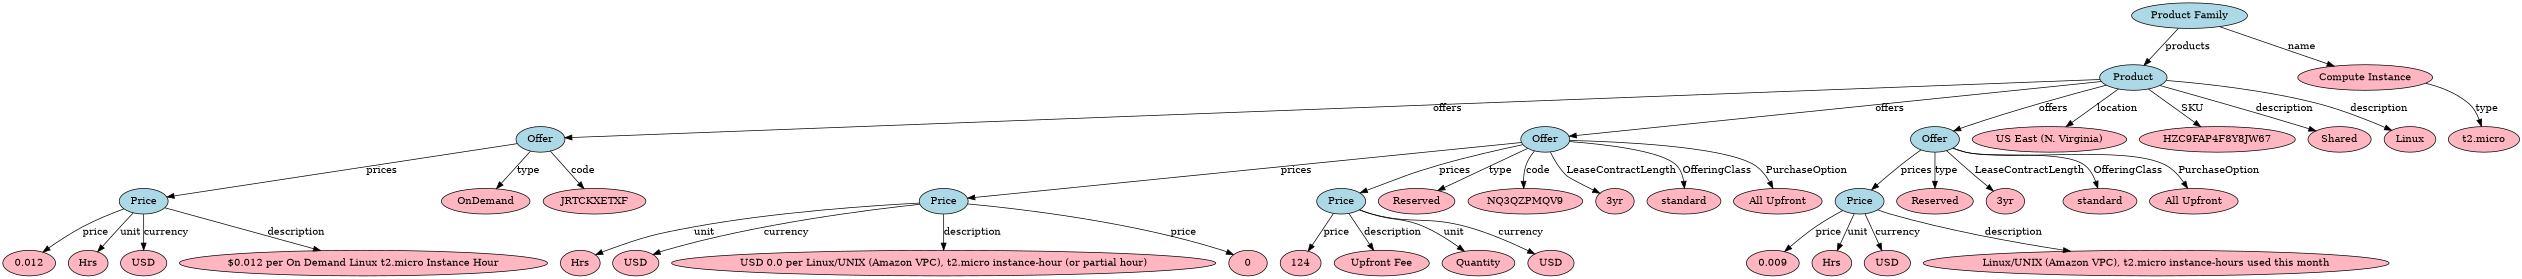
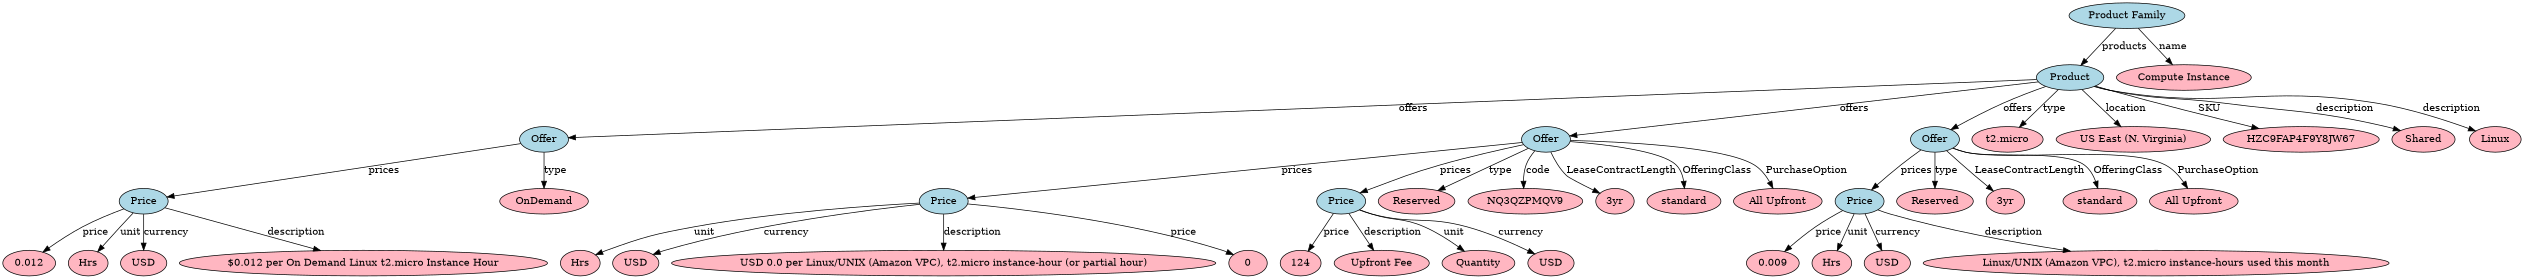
edge "Compute Instance" -> "t2.micro": now "Product" -> "t2.micro"
node "HZC9FAP4F8Y8JW67": label "HZC9FAP4F8Y8JW67" -> "HZC9FAP4F9Y8JW67"
node "JRTCKXETXF": removed
